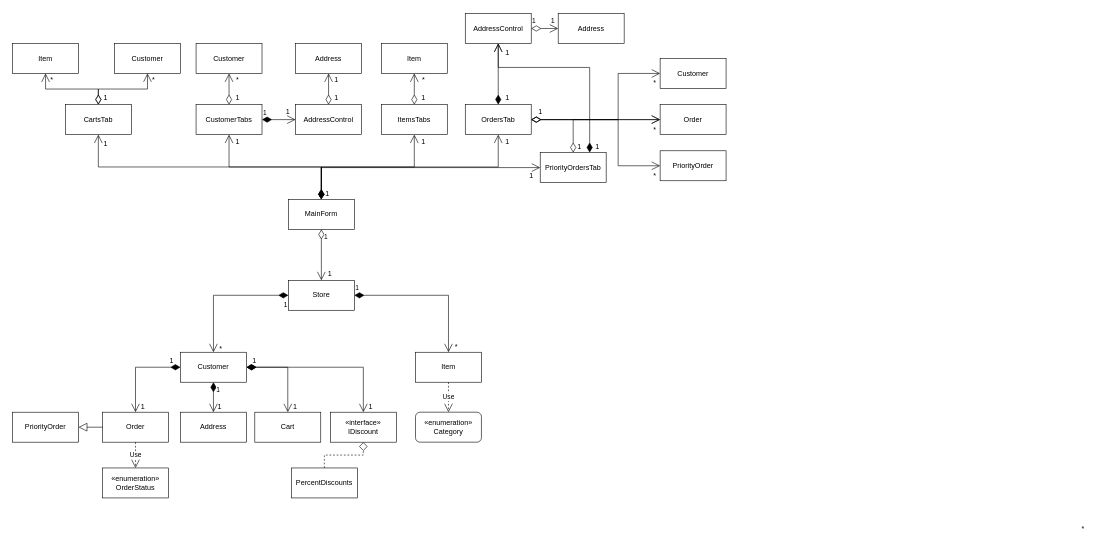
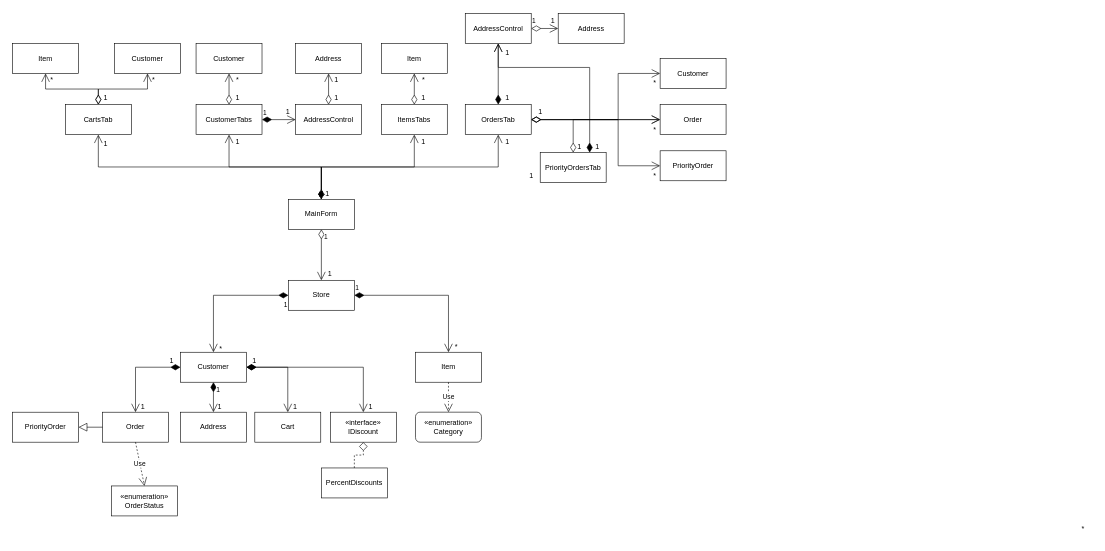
edge "PriorityOrdersTab" -- "MainForm": removed
node "«enumeration» OrderStatus": moved (135, 483) -> (144, 501)
node "PercentDiscounts": moved (324, 483) -> (354, 483)
